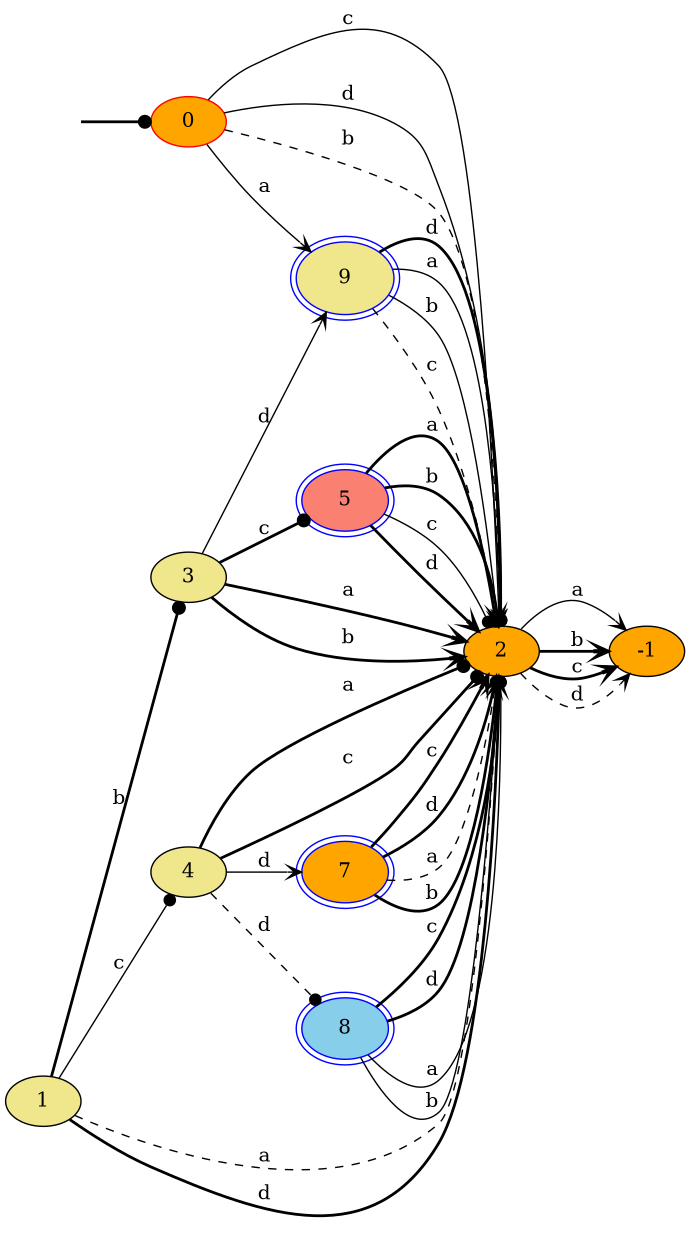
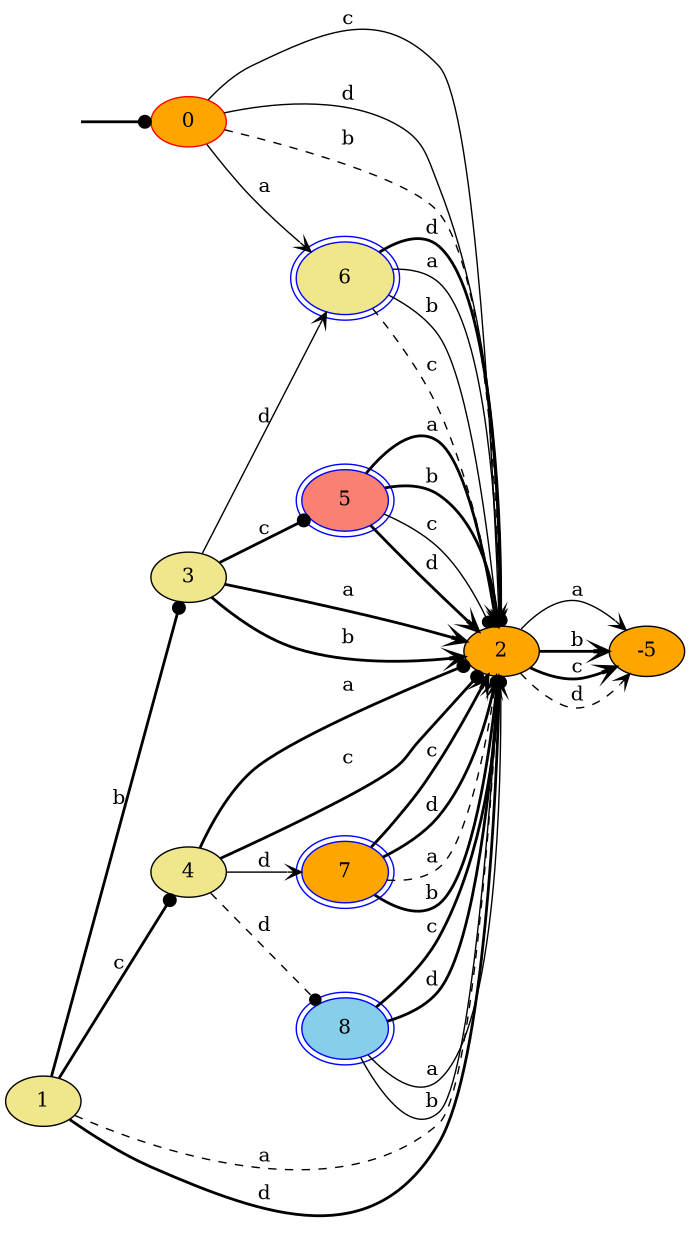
node "9": label "9" -> "6"
node "-1": label "-1" -> "-5"
edge "1" -> "4": style solid -> bold
